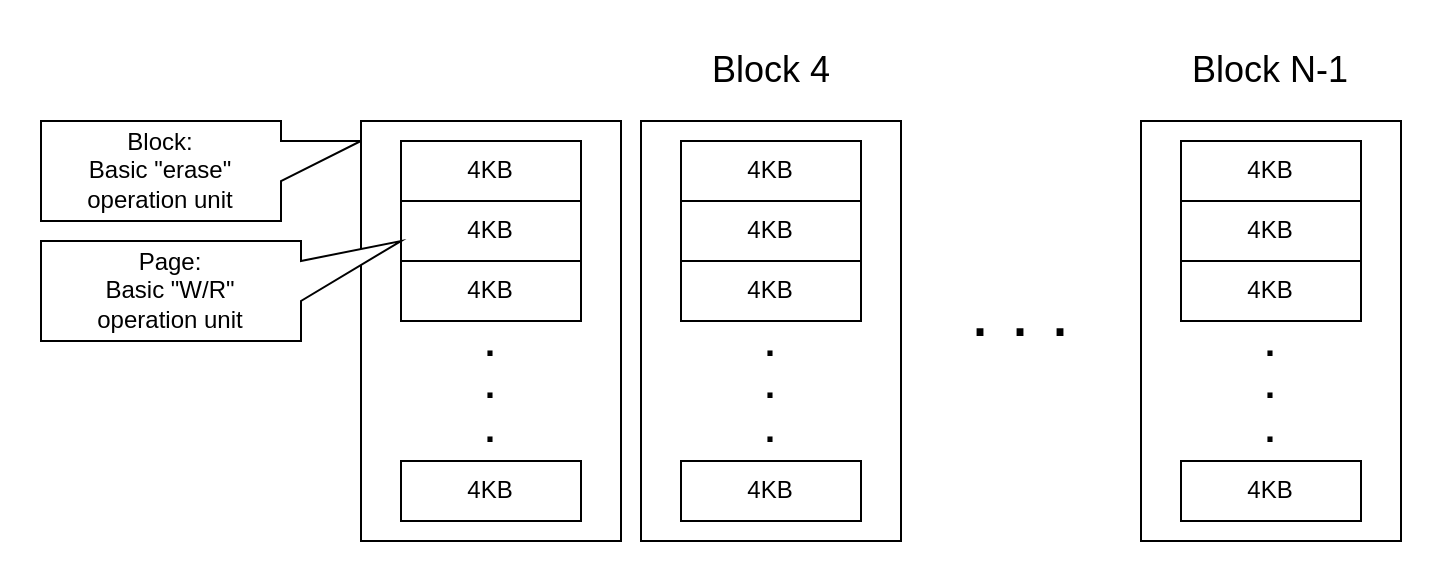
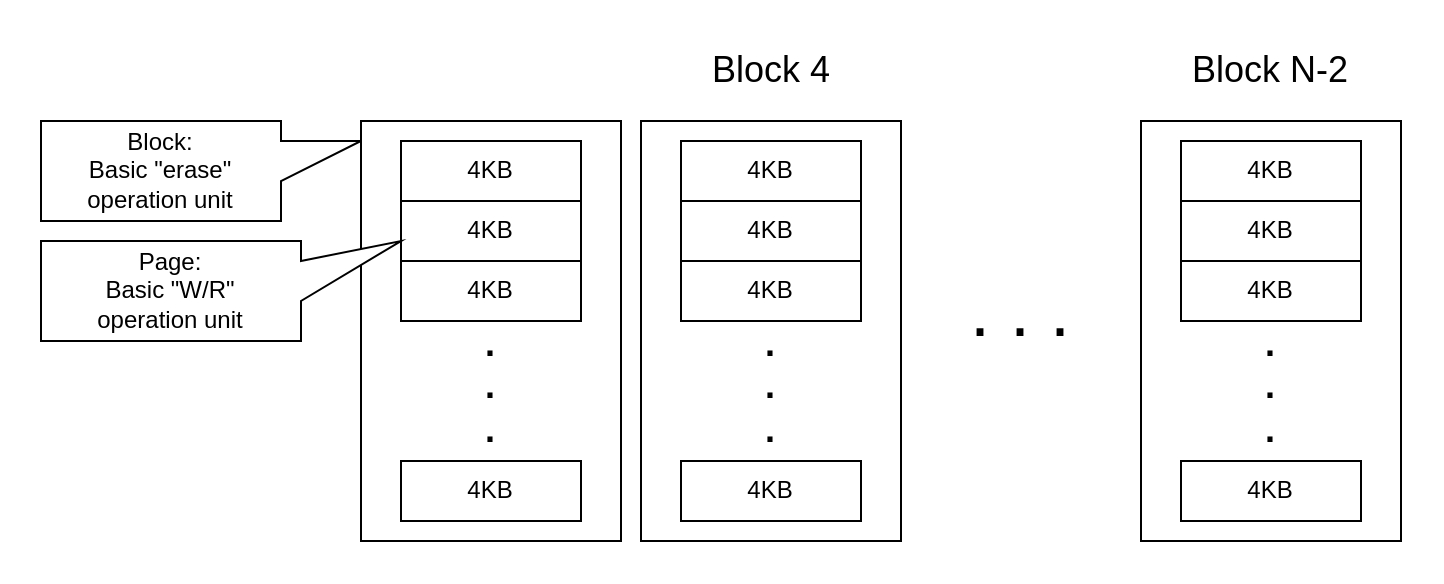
node "Block N-1": label "Block N-1" -> "Block N-2"
